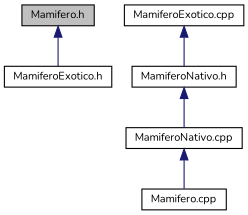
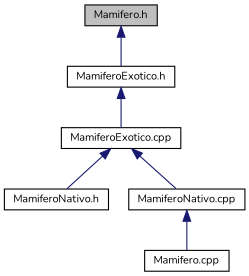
edge "MamiferoExotico.cpp" -> "MamiferoExotico.h": added
edge "MamiferoNativo.cpp" -> "MamiferoNativo.h": now "MamiferoNativo.cpp" -> "MamiferoExotico.cpp"
